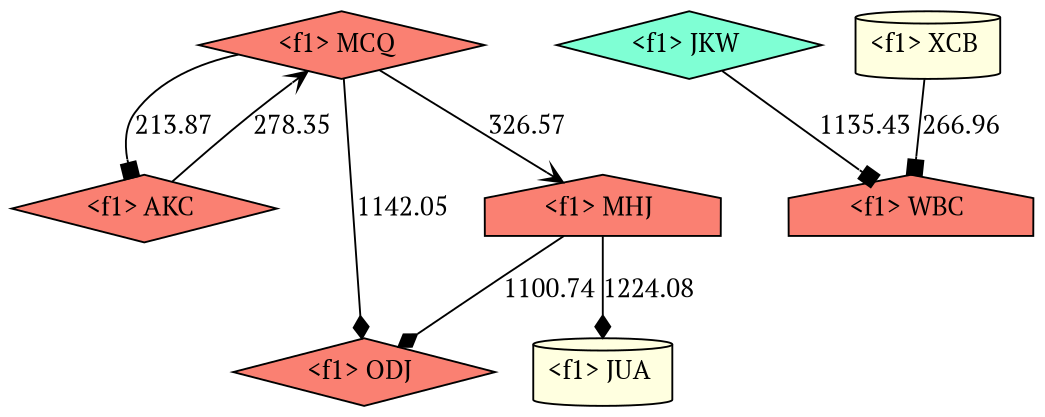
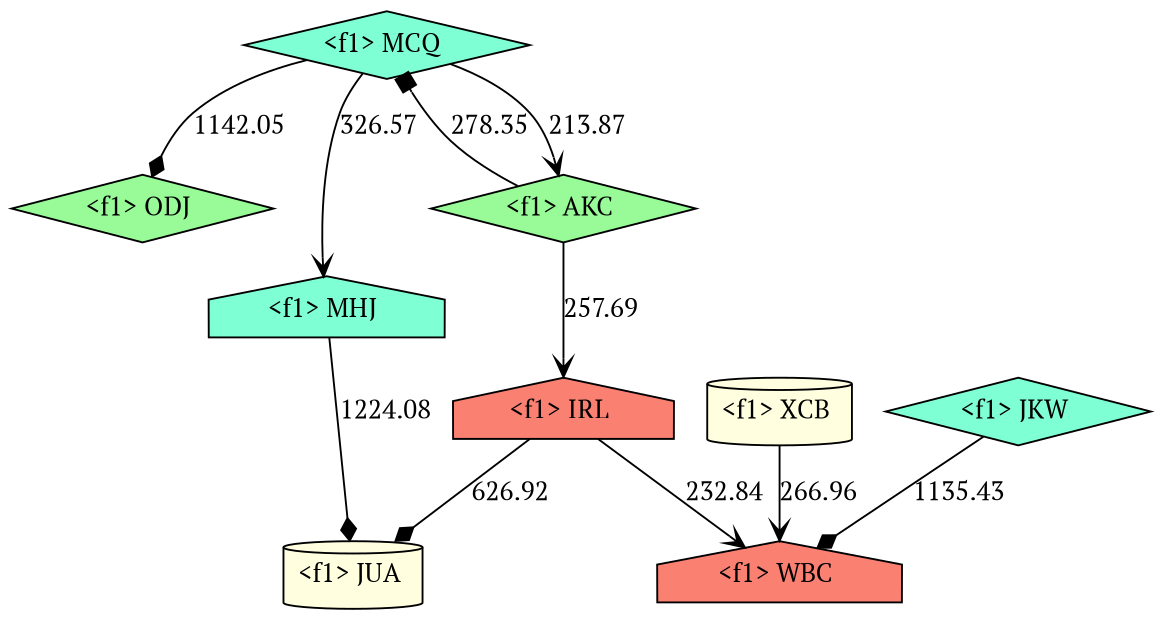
node "<f1> MCQ": fillcolor salmon -> aquamarine
edge "<f1> MCQ" -> "<f1> AKC": arrowhead box -> vee
edge "<f1> XCB" -> "<f1> WBC": arrowhead box -> vee
edge "<f1> JKW" -> "<f1> WBC": arrowhead box -> diamond
edge "<f1> AKC" -> "<f1> MCQ": arrowhead vee -> box
node "<f1> AKC": fillcolor salmon -> palegreen
node "<f1> MHJ": fillcolor salmon -> aquamarine
edge "<f1> MHJ" -> "<f1> ODJ": removed, label "1100.74"
node "<f1> ODJ": fillcolor salmon -> palegreen
node "<f1> IRL": added
